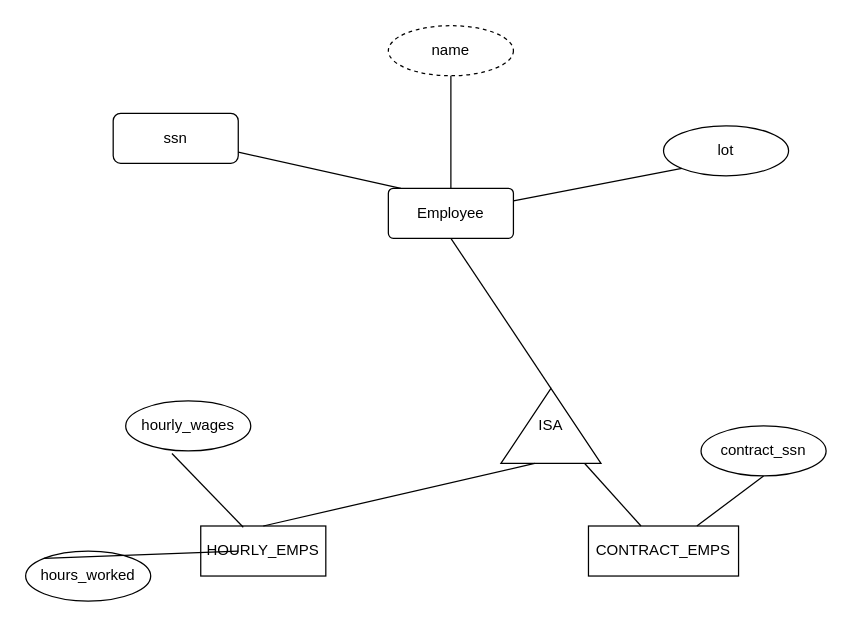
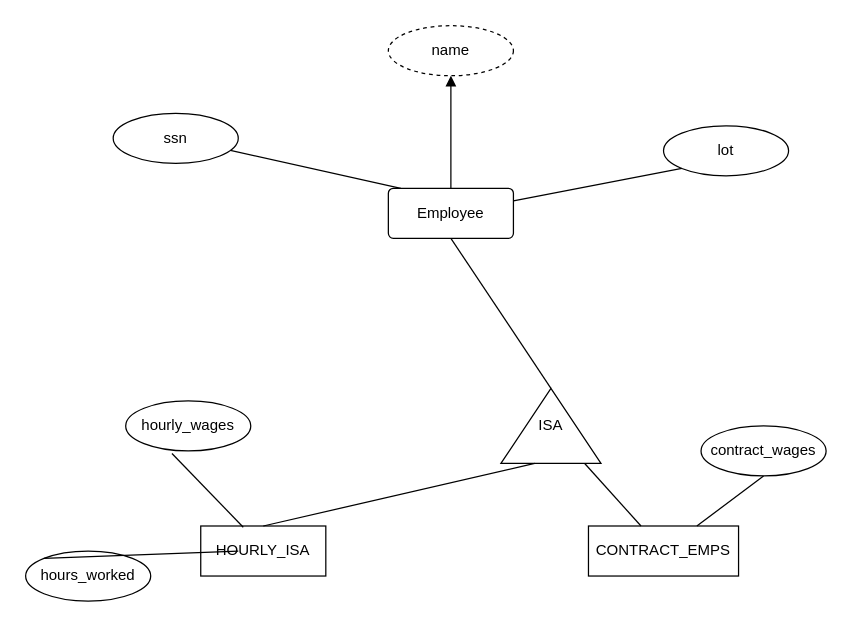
edge "name" -- "Employee": arrowhead none -> block
node "ssn": shape rounded rectangle -> ellipse
node "contract_ssn": label "contract_ssn" -> "contract_wages"
node "HOURLY_EMPS": label "HOURLY_EMPS" -> "HOURLY_ISA"
